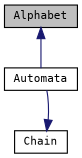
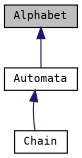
edge "Automata" -> "Chain": reversed
